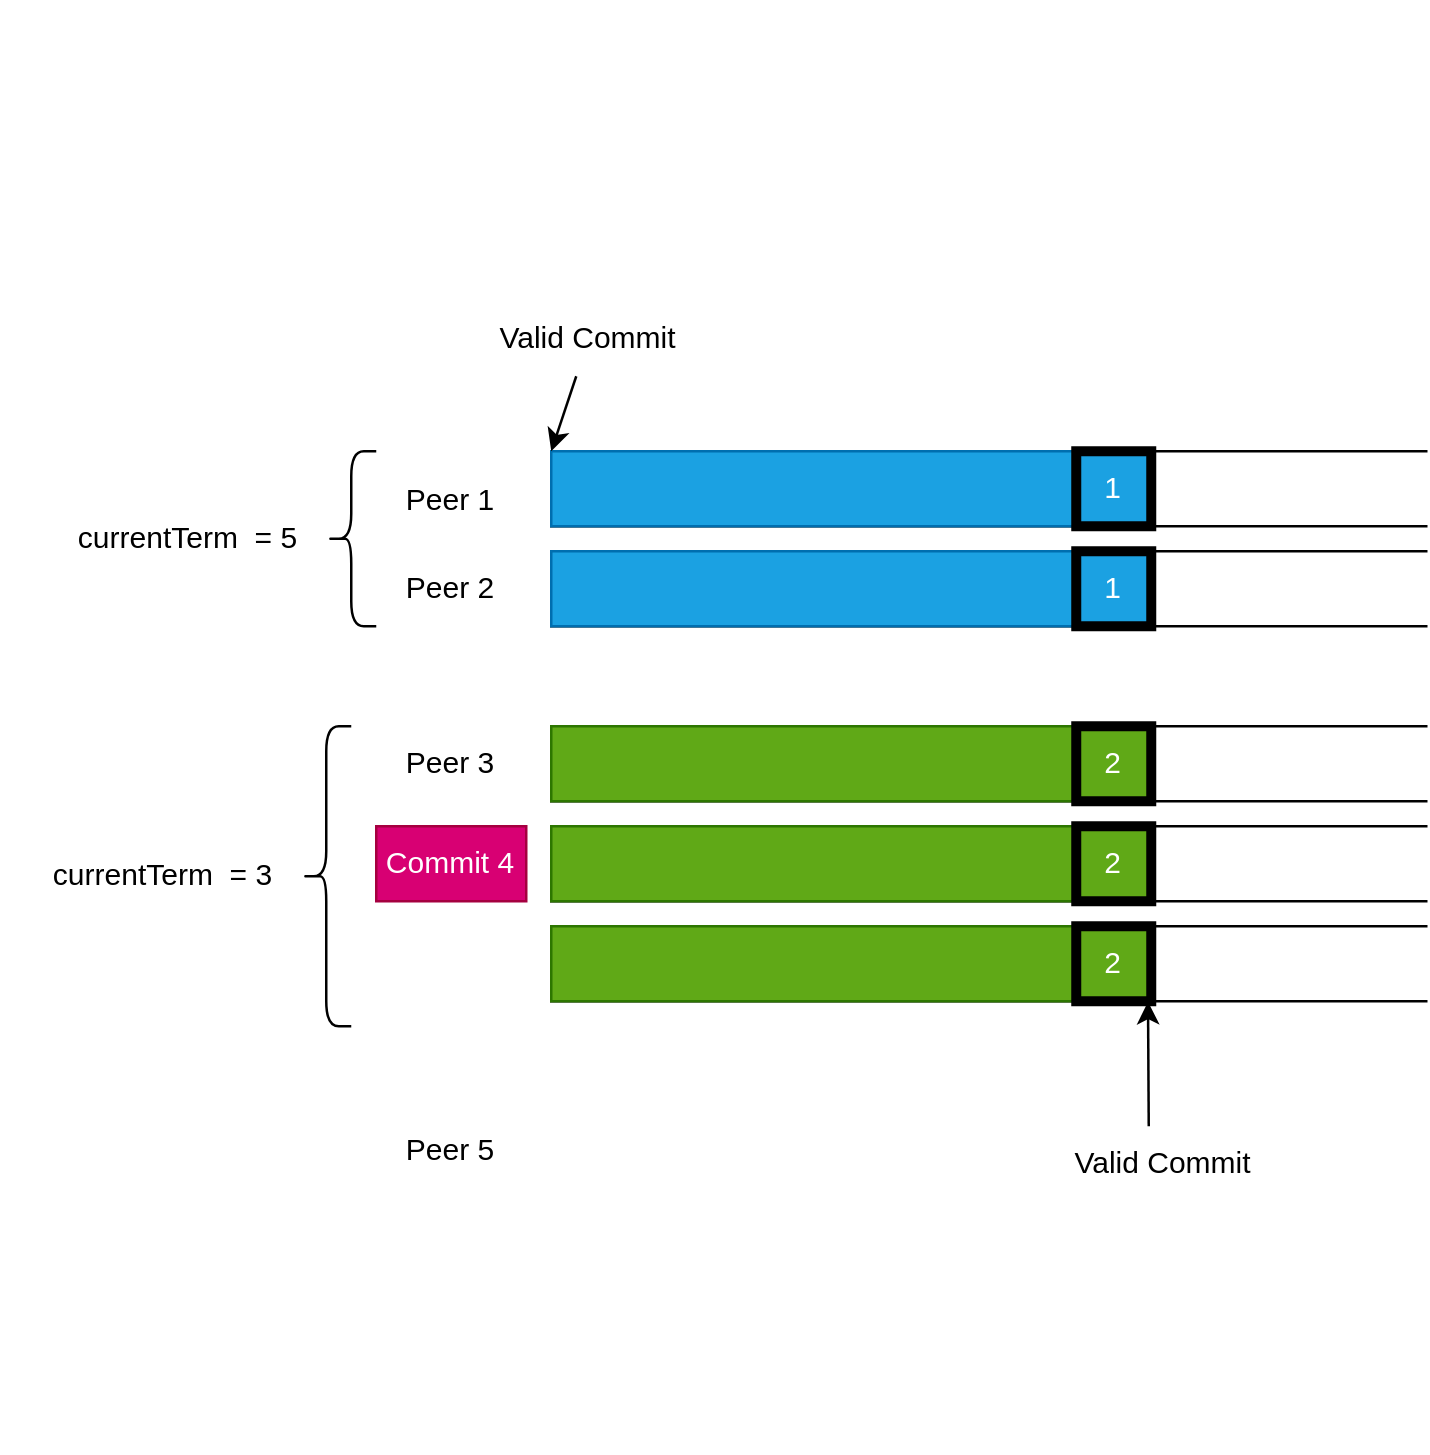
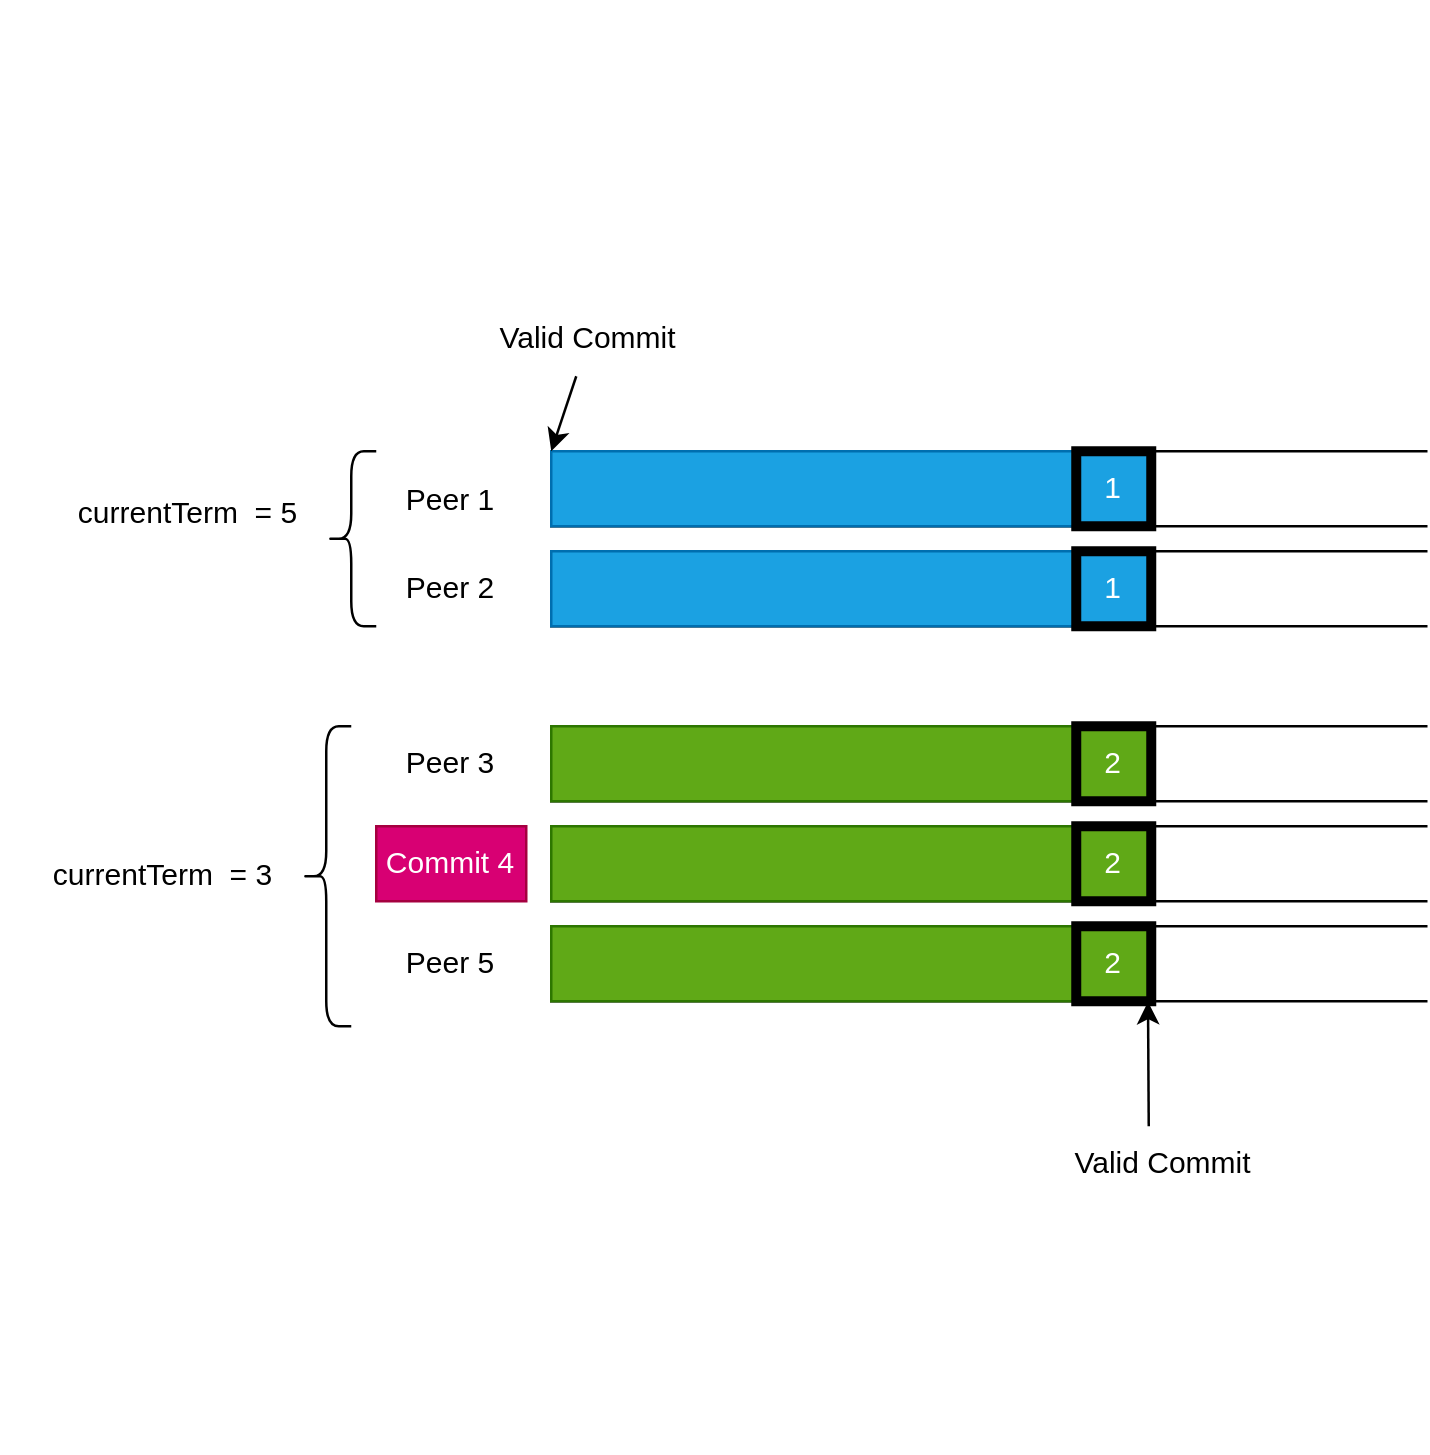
node "currentTerm = 5": moved (189, 539) -> (189, 514)
node "Peer 5": moved (451, 1151) -> (451, 964)
